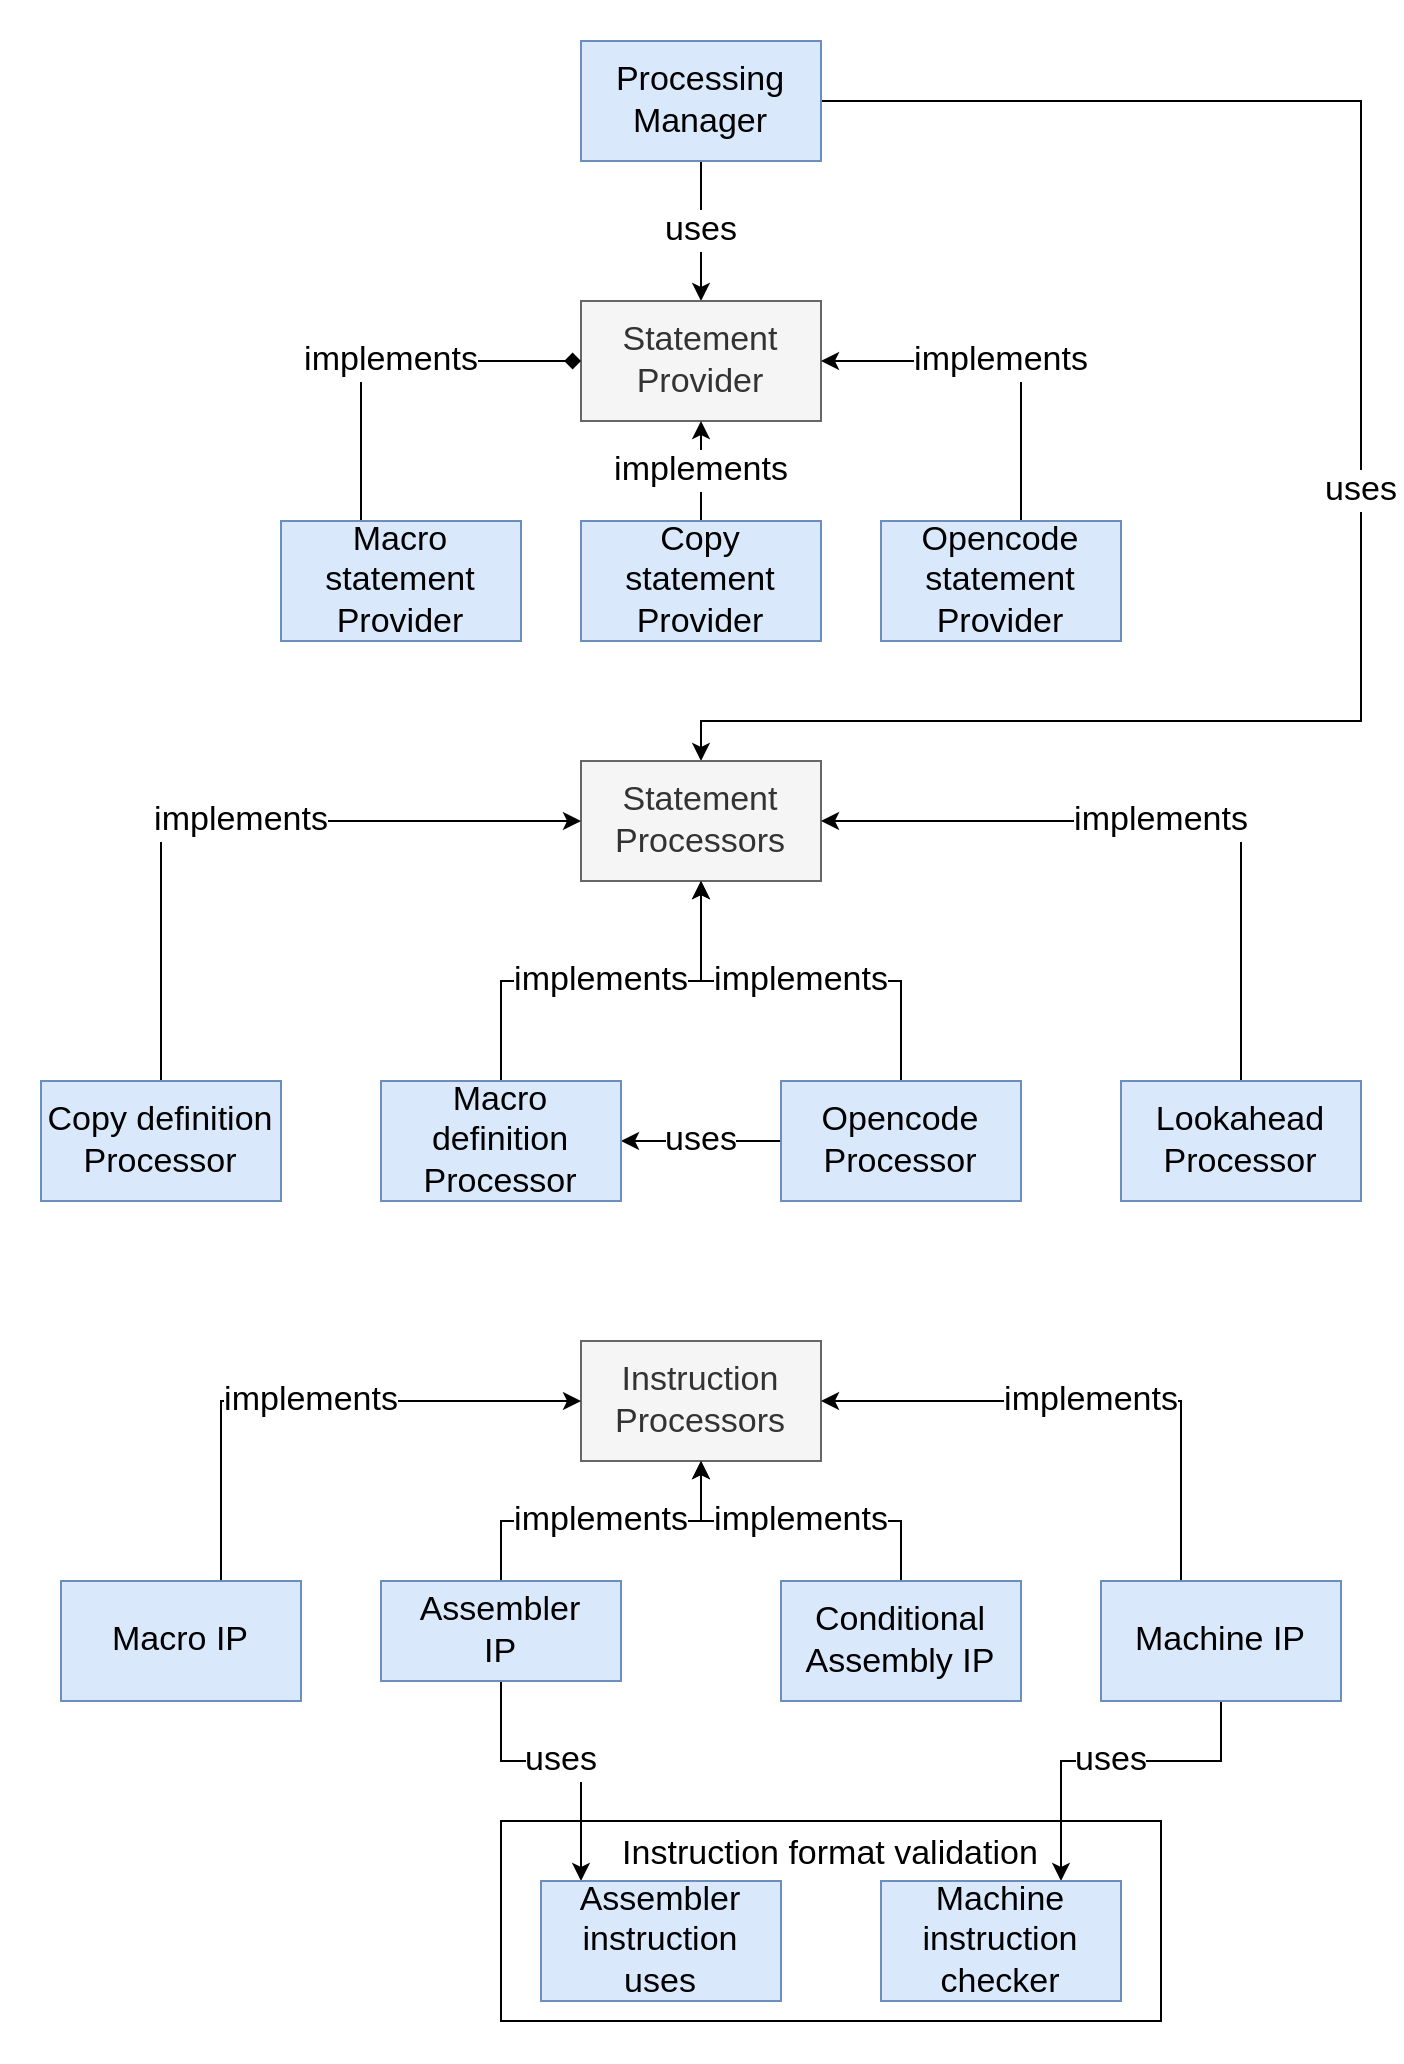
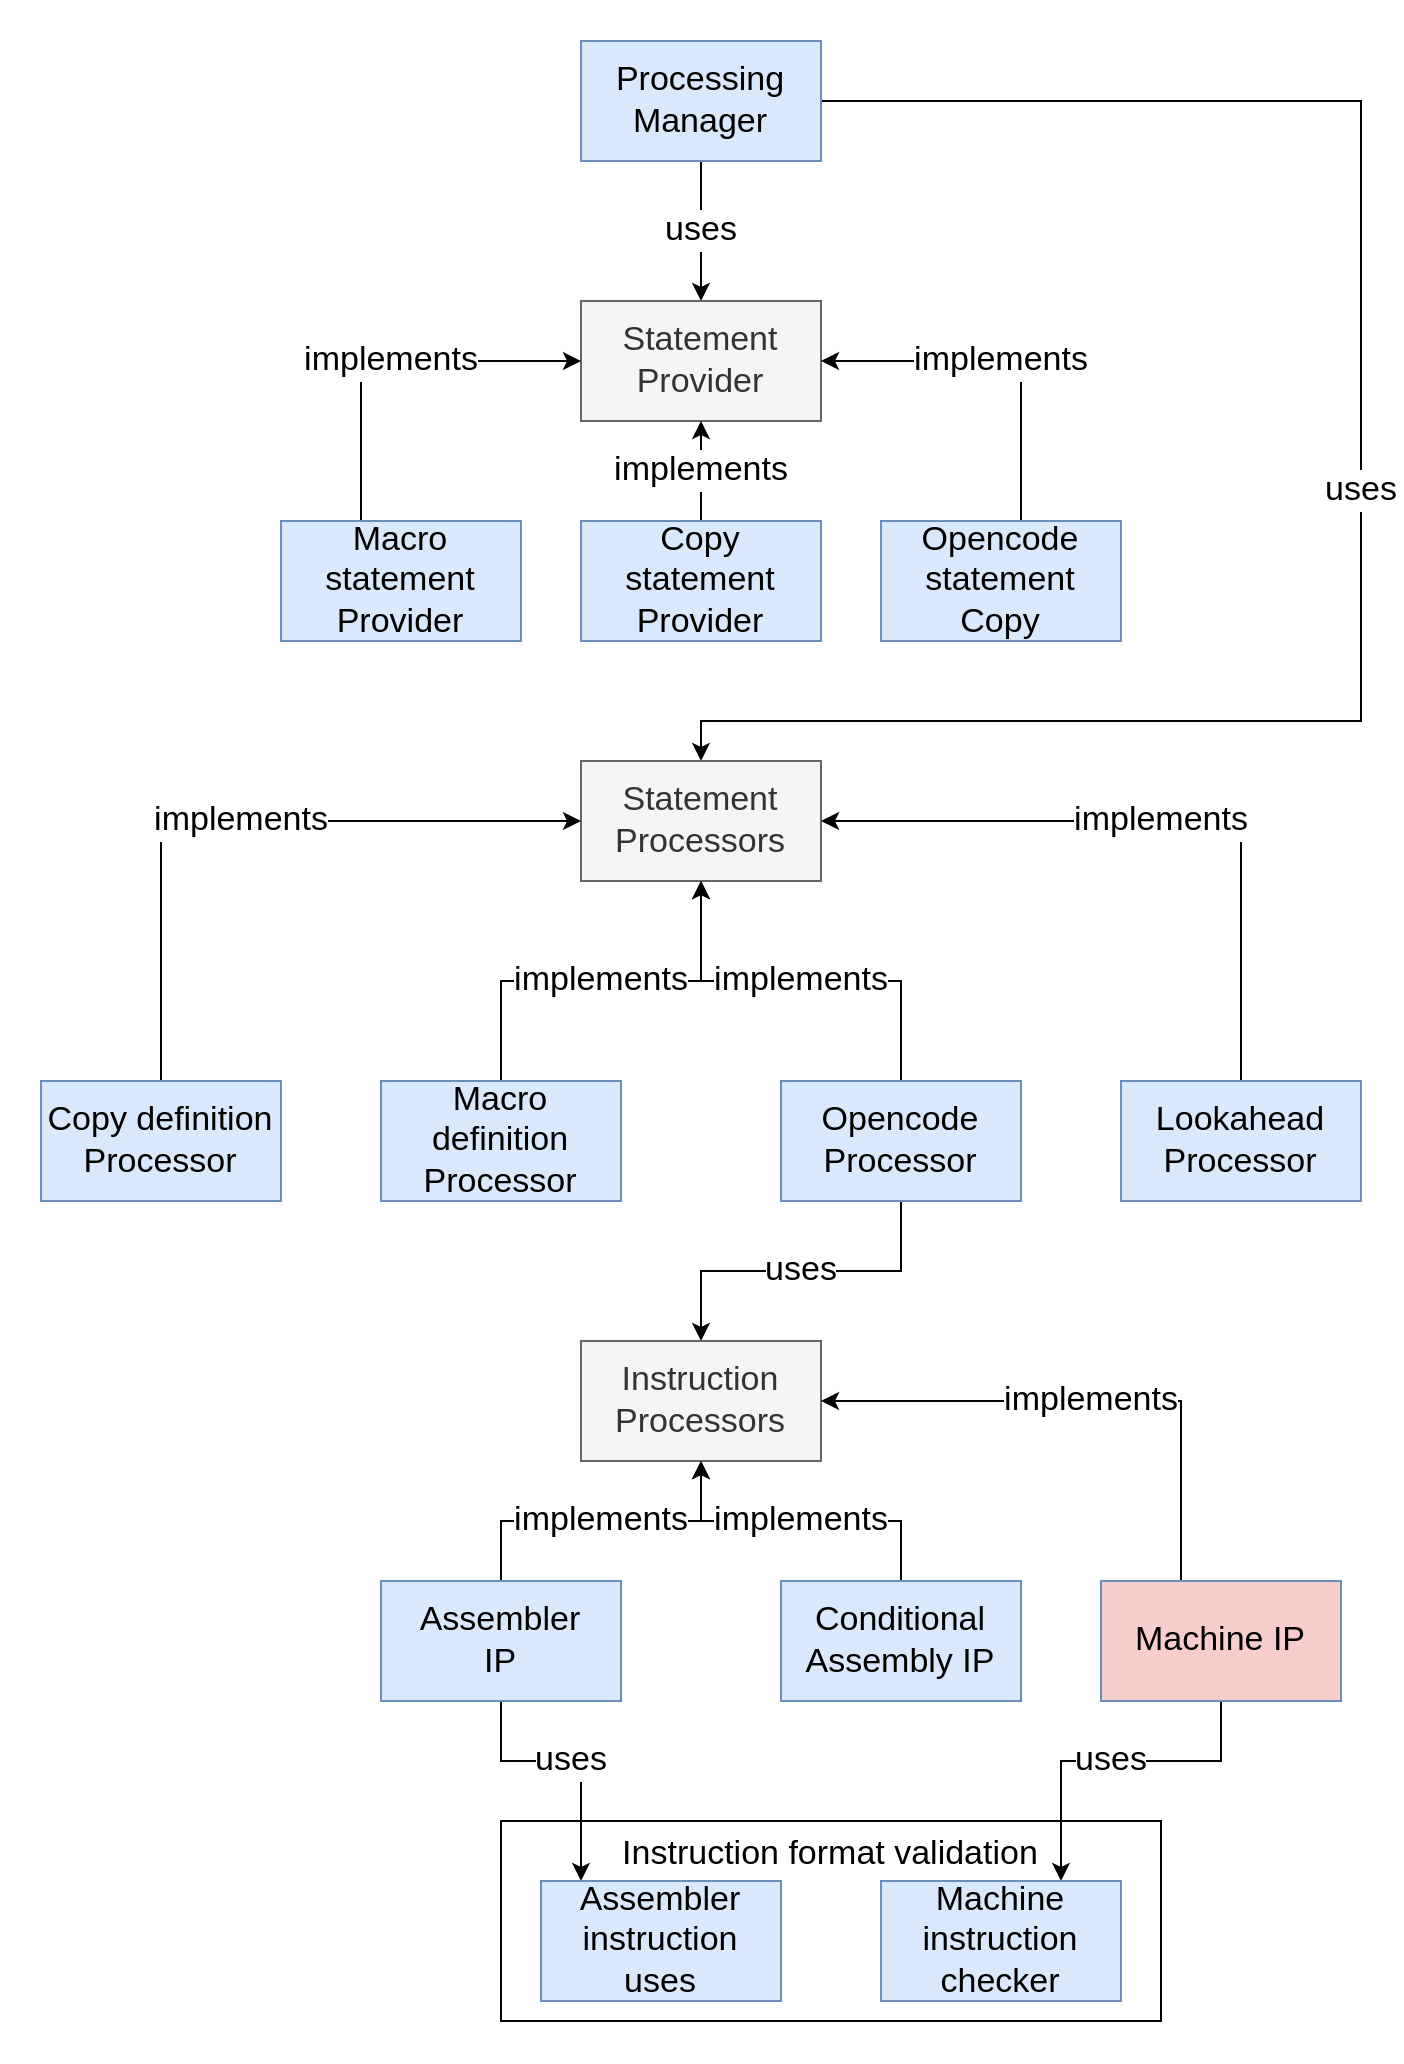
edge "Macro statement Provider" -> "Statement Provider": arrowhead diamond -> classic
node "Opencode statement Provider": label "Opencode statement Provider" -> "Opencode statement Copy"
edge "Opencode Processor" -> "Macro definition Processor": now "Opencode Processor" -> "Instruction Processors"
edge "Macro IP" -> "Instruction Processors": removed, label "implements"
node "Assembler IP": size 240x100 -> 240x120
node "Macro IP": removed
node "Machine IP": fillcolor #dae8fc -> #f8cecc
